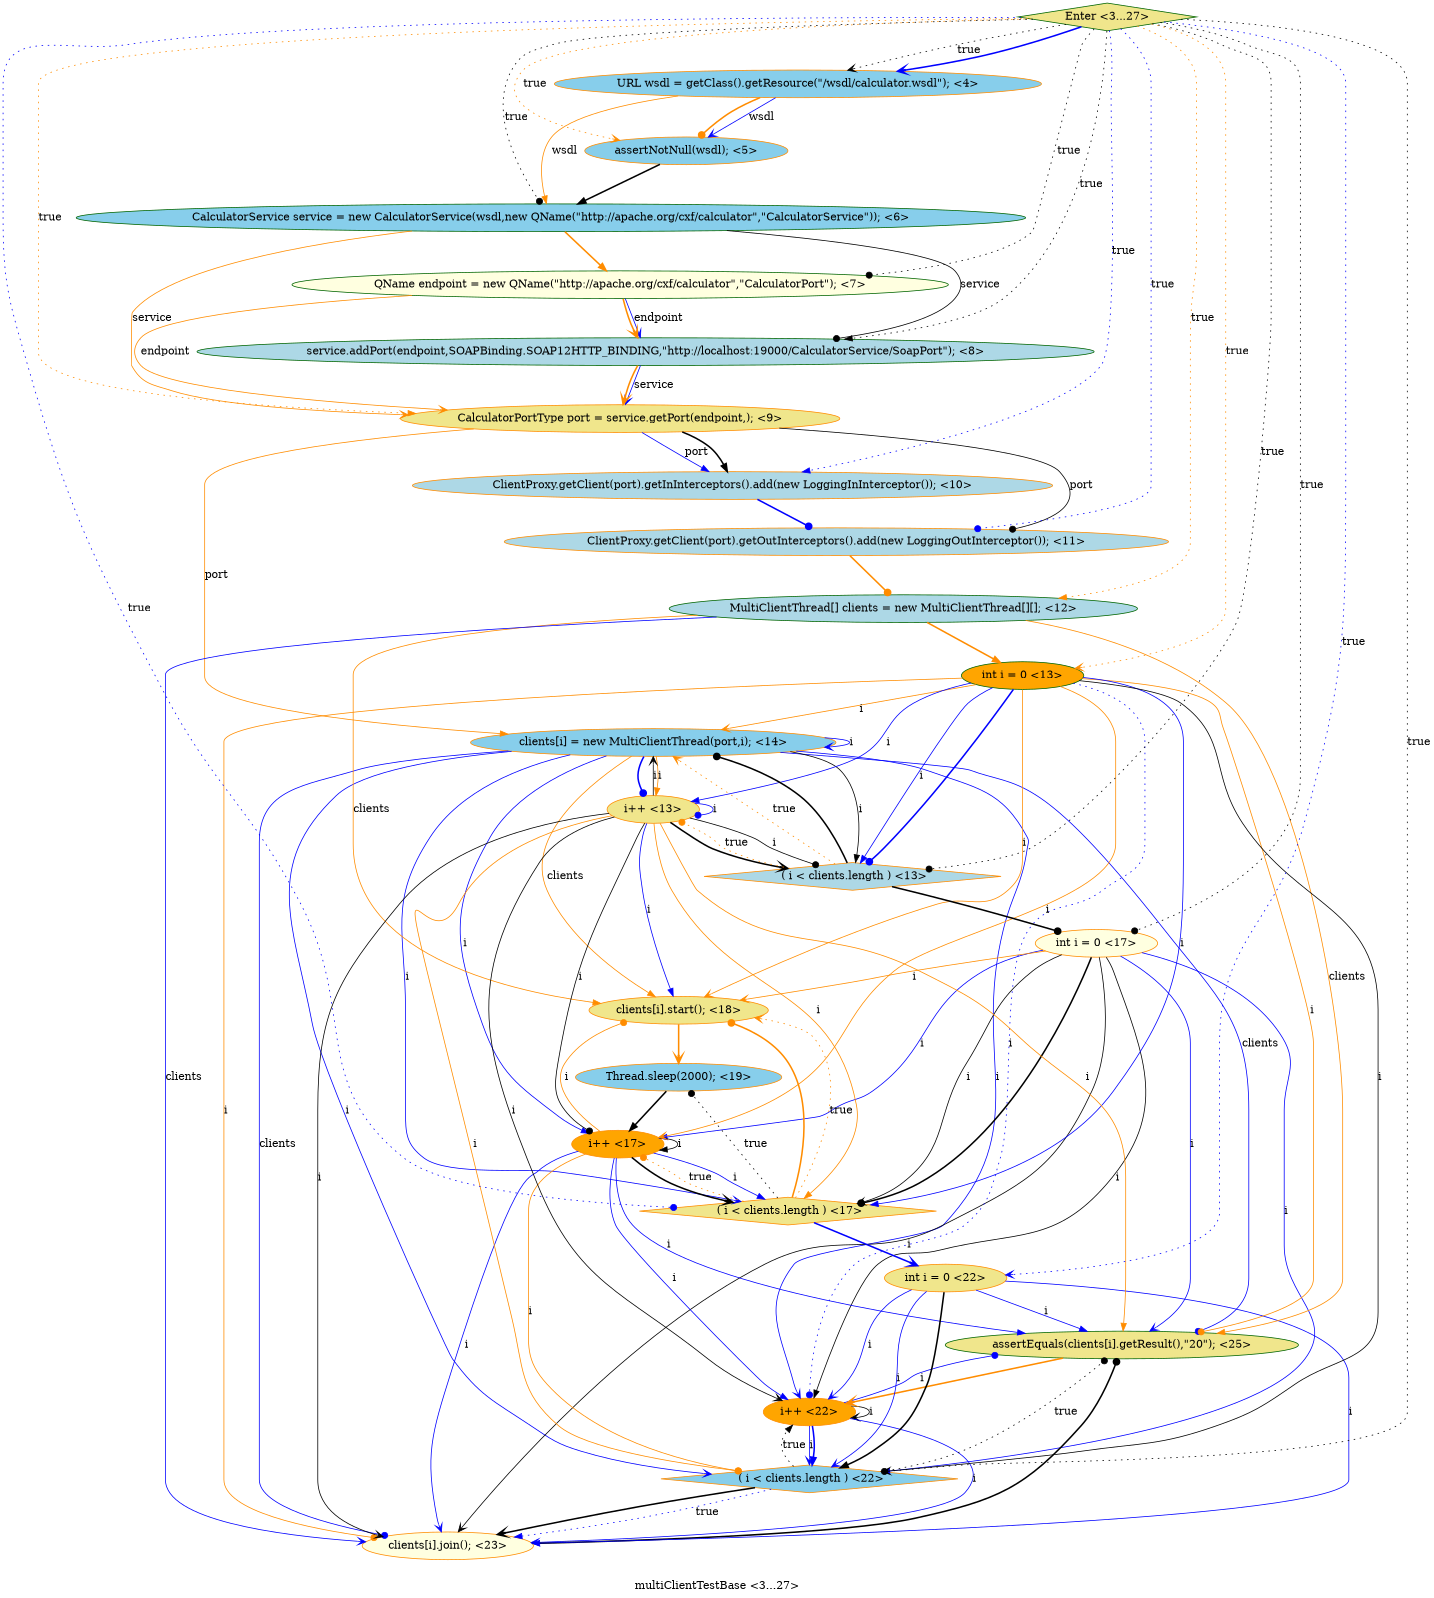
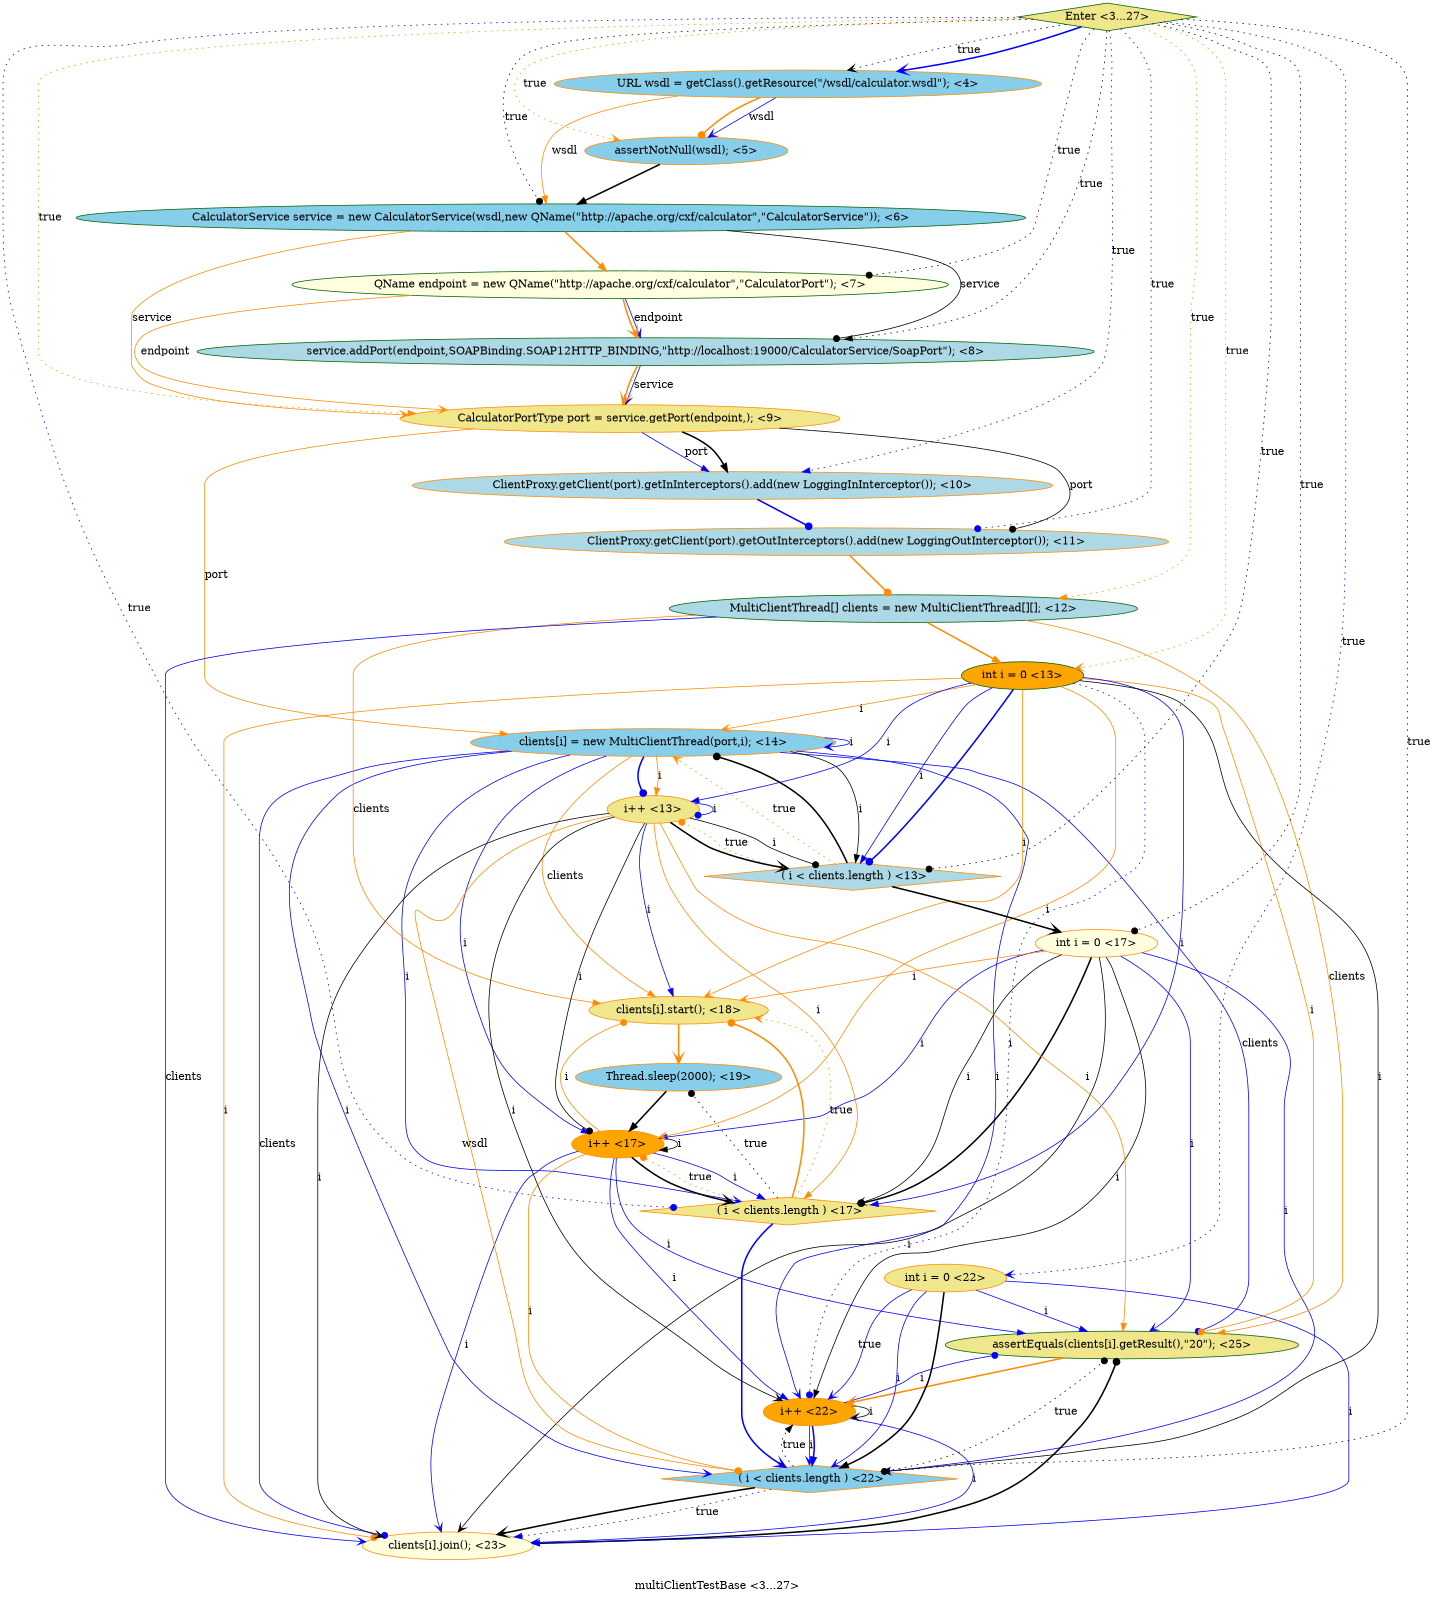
edge "i++ <13>" -> "clients[i] = new MultiClientThread(port,i); <14>": removed, label "i"
edge "( i < clients.length ) <13>" -> "int i = 0 <17>": arrowhead dot -> vee
edge "i++ <13>" -> "( i < clients.length ) <22>": label "i" -> "wsdl"
edge "( i < clients.length ) <17>" -> "int i = 0 <22>": now "( i < clients.length ) <17>" -> "( i < clients.length ) <22>"
edge "int i = 0 <22>" -> "i++ <22>": label "i" -> "true"
